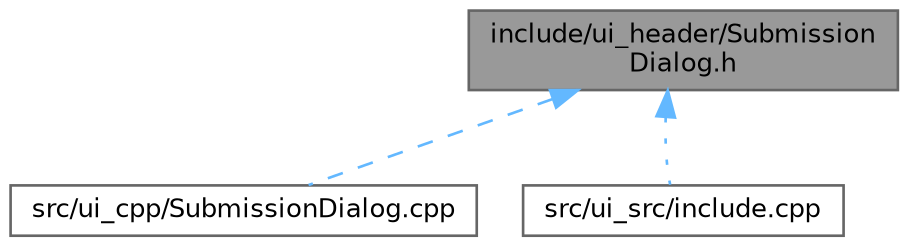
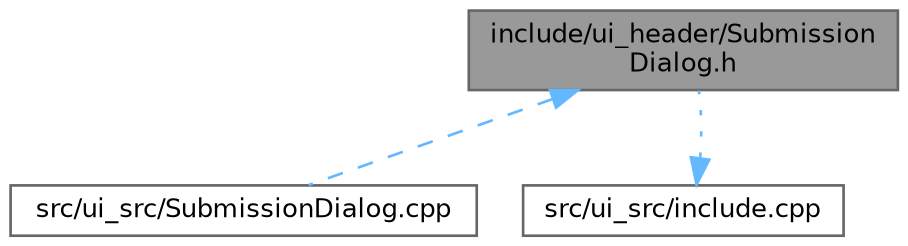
edge "src/ui_src/include.cpp" -> "include/ui_header/Submission Dialog.h": reversed
node "src/ui_cpp/SubmissionDialog.cpp": label "src/ui_cpp/SubmissionDialog.cpp" -> "src/ui_src/SubmissionDialog.cpp"
